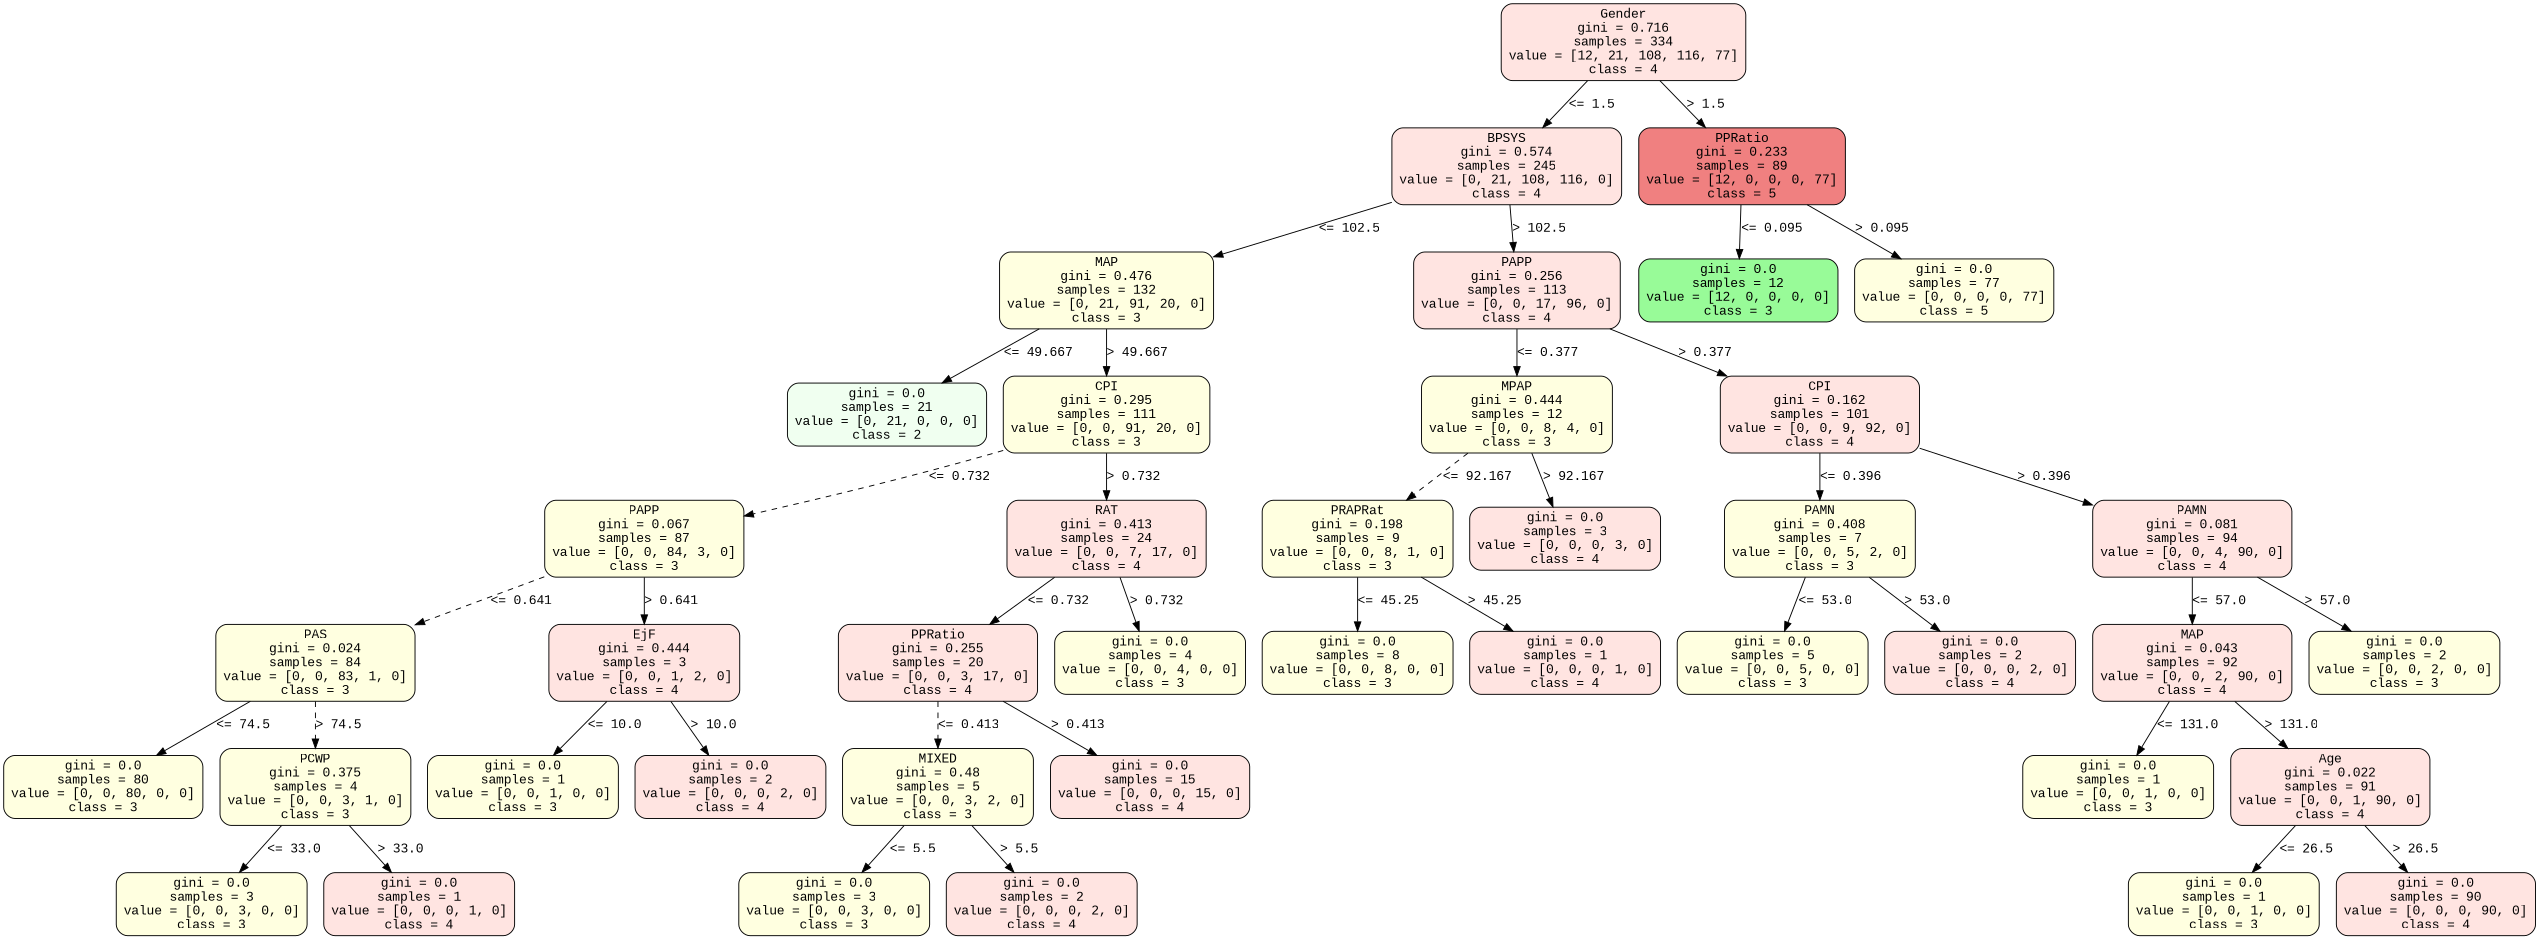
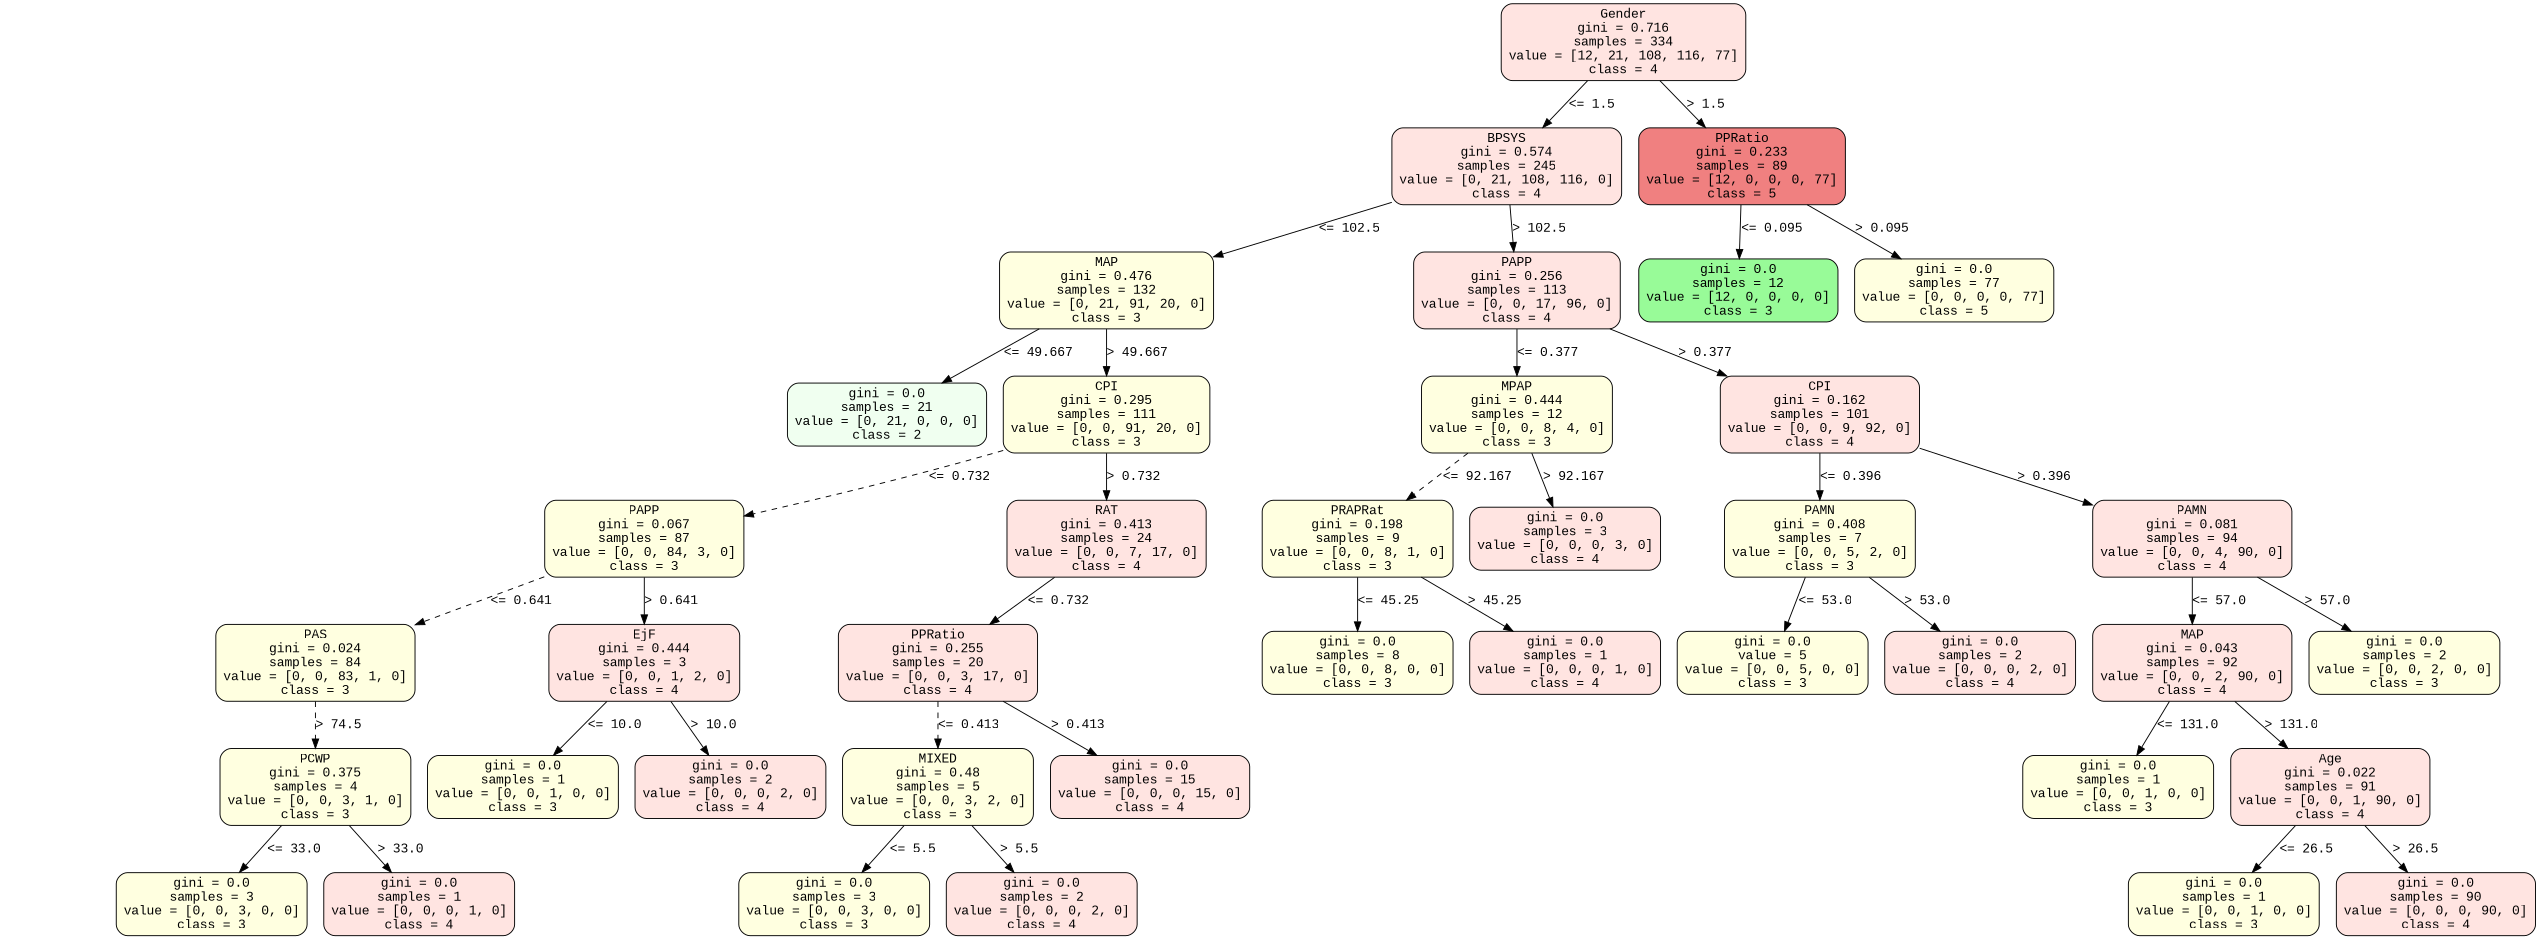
node "gini = 0.0 samples = 4 value = [0, 0, 4, 0, 0] class = 3": removed
node "gini = 0.0 samples = 5 value = [0, 0, 5, 0, 0] class = 3": label "gini = 0.0 samples = 5 value = [0, 0, 5, 0, 0] class = 3" -> "gini = 0.0 value = 5 value = [0, 0, 5, 0, 0] class = 3"
node "gini = 0.0 samples = 80 value = [0, 0, 80, 0, 0] class = 3": removed
